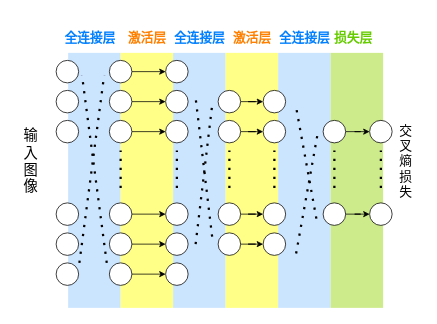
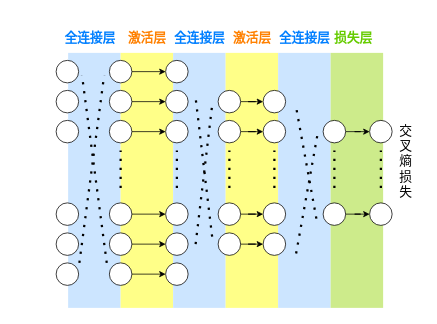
node "输 入 图 像": removed
